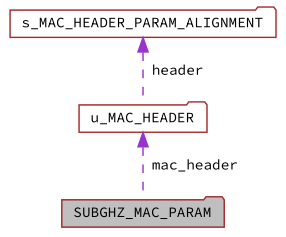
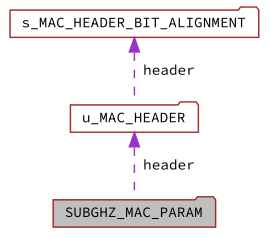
node "s_MAC_HEADER_PARAM_ALIGNMENT": label "s_MAC_HEADER_PARAM_ALIGNMENT" -> "s_MAC_HEADER_BIT_ALIGNMENT"
edge "SUBGHZ_MAC_PARAM" -> "u_MAC_HEADER": label " mac_header" -> " header"
